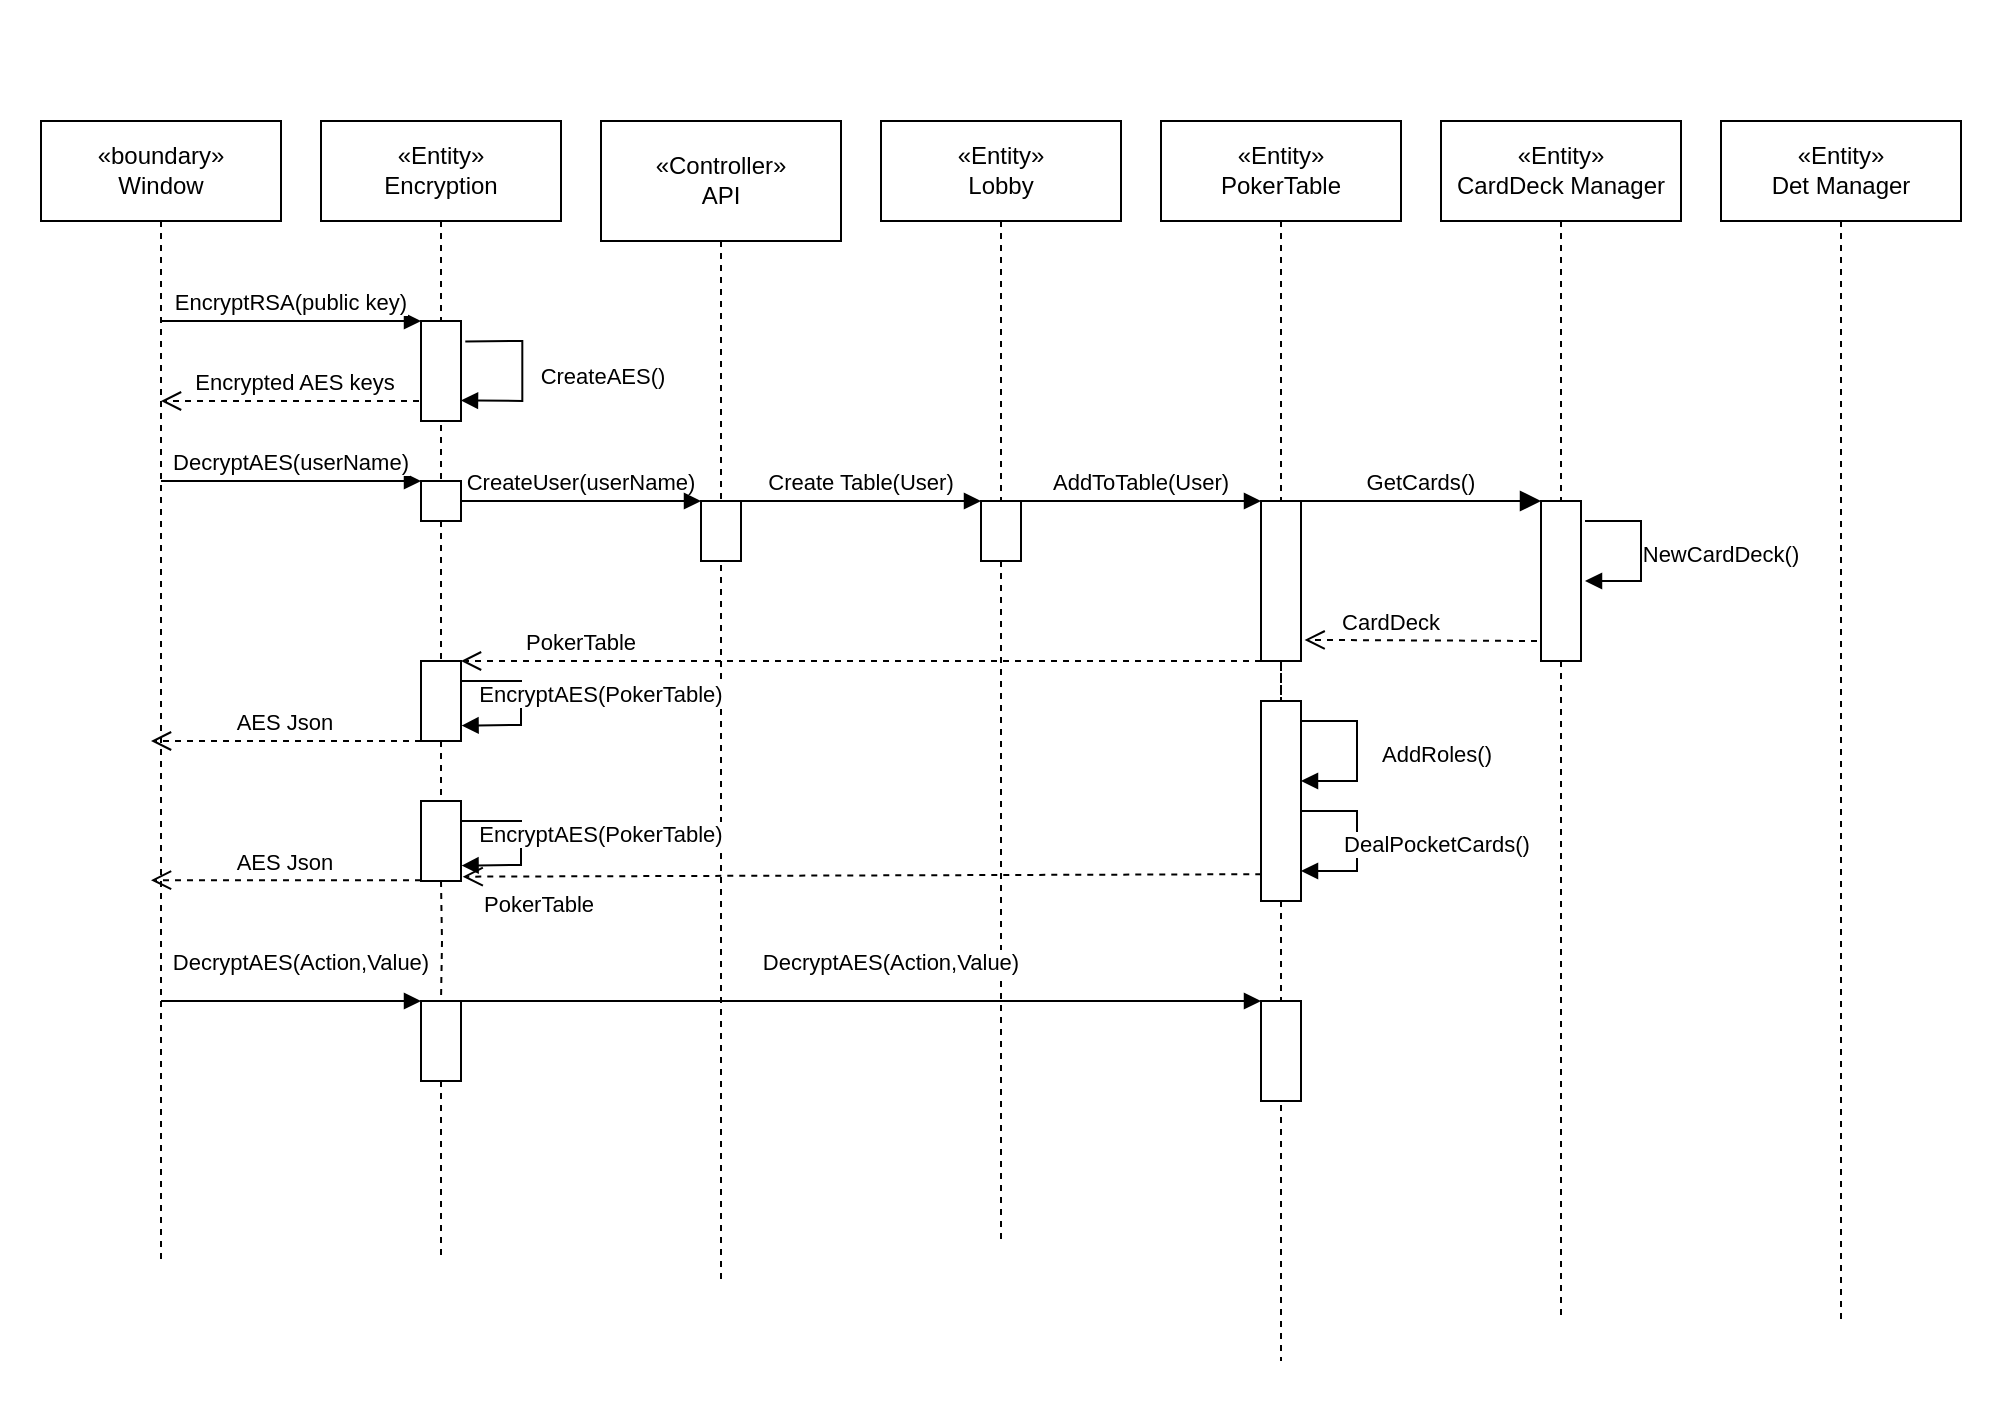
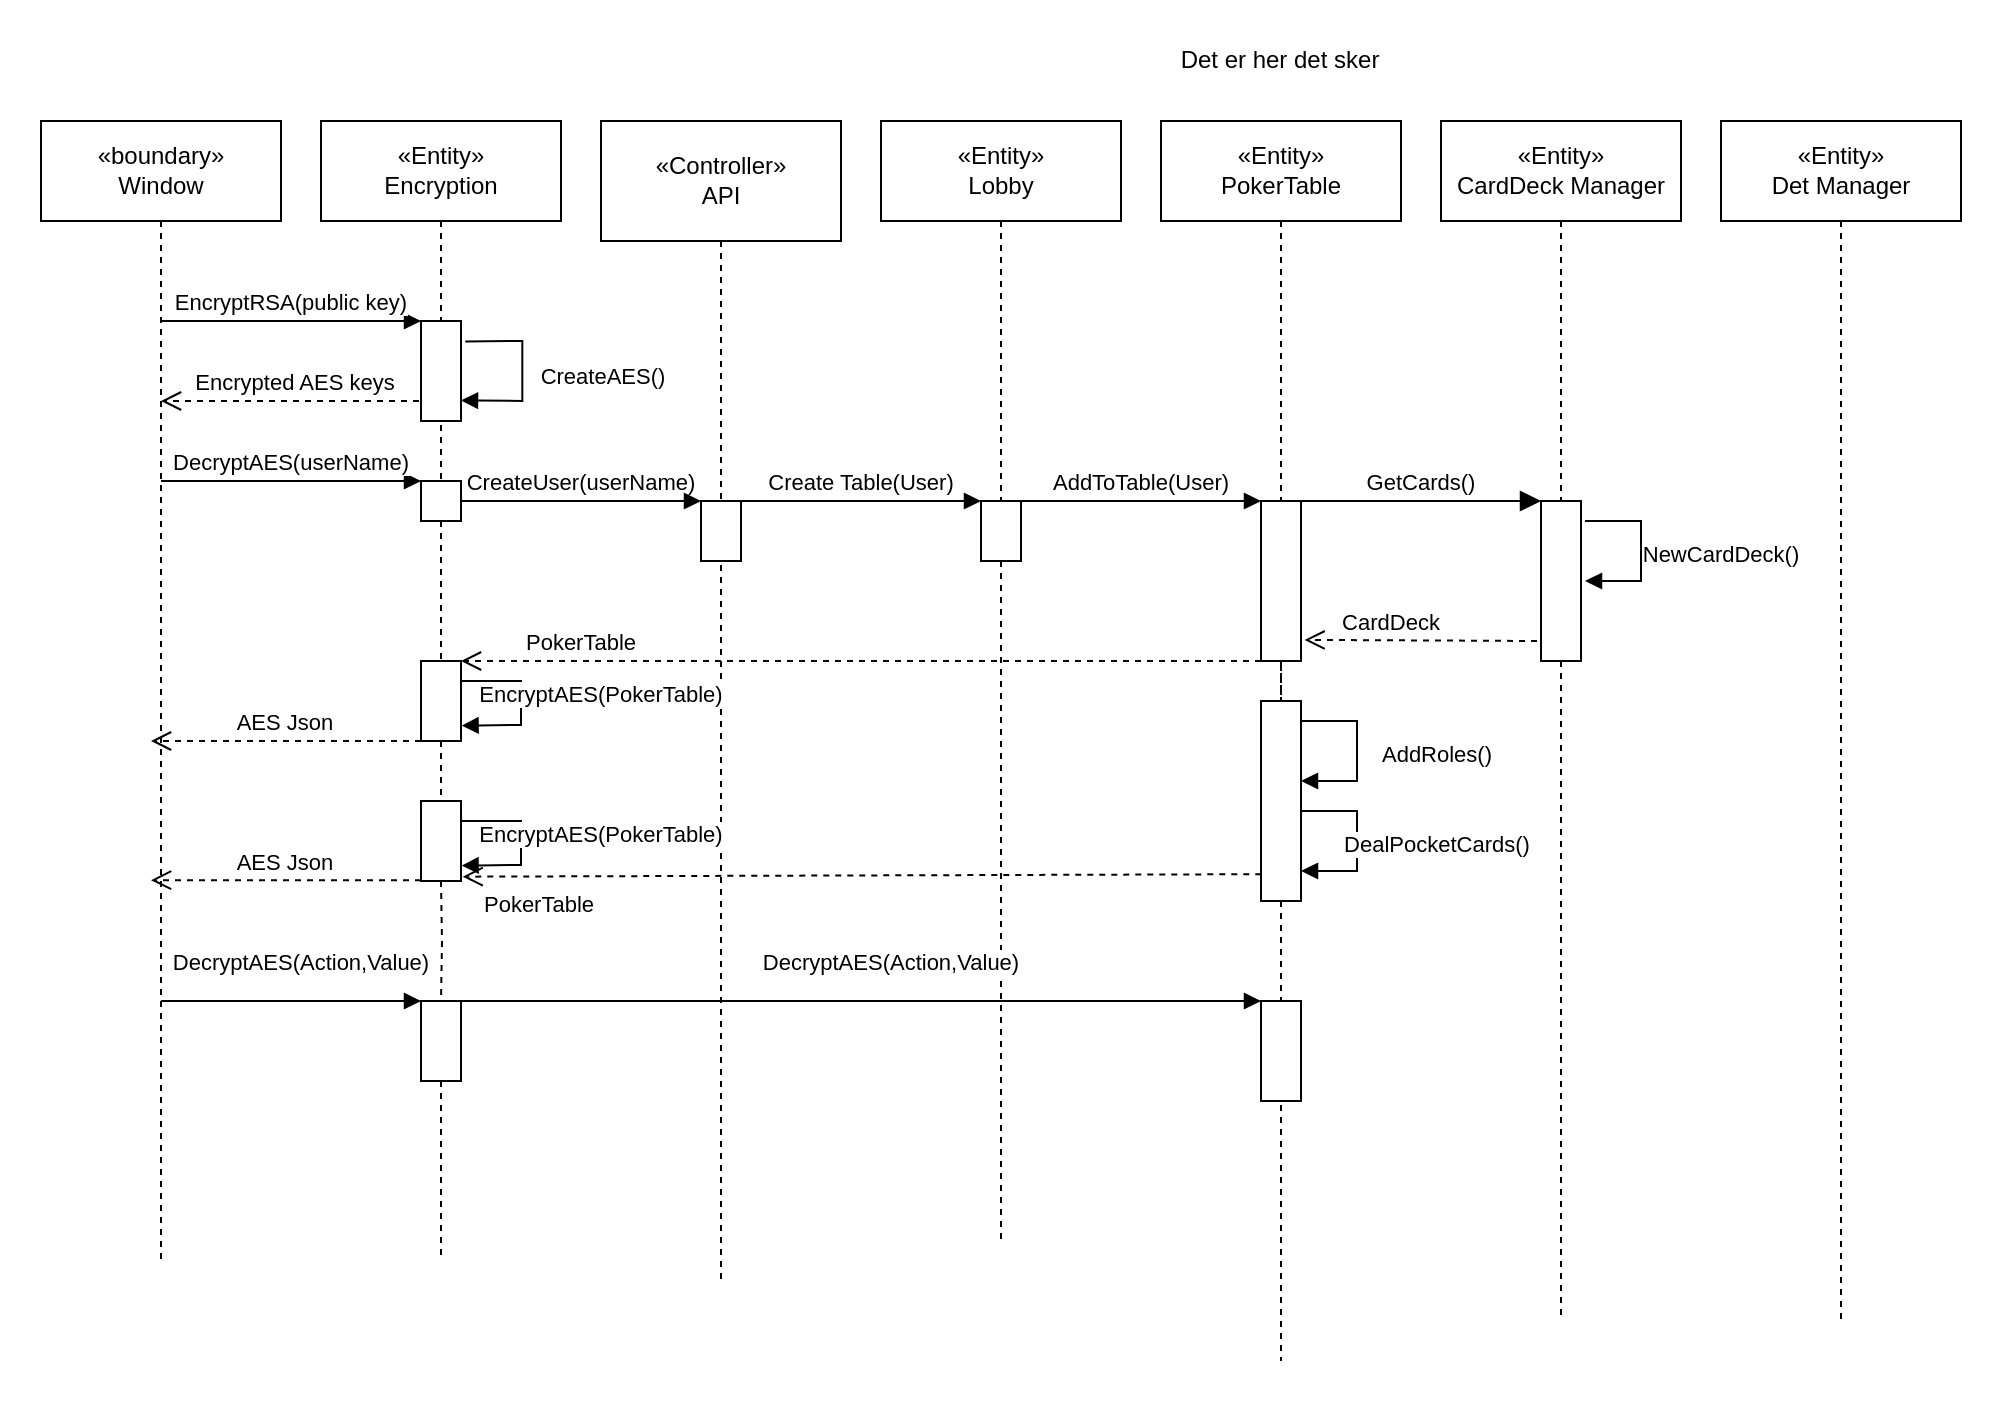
node "Det er her det sker": added
